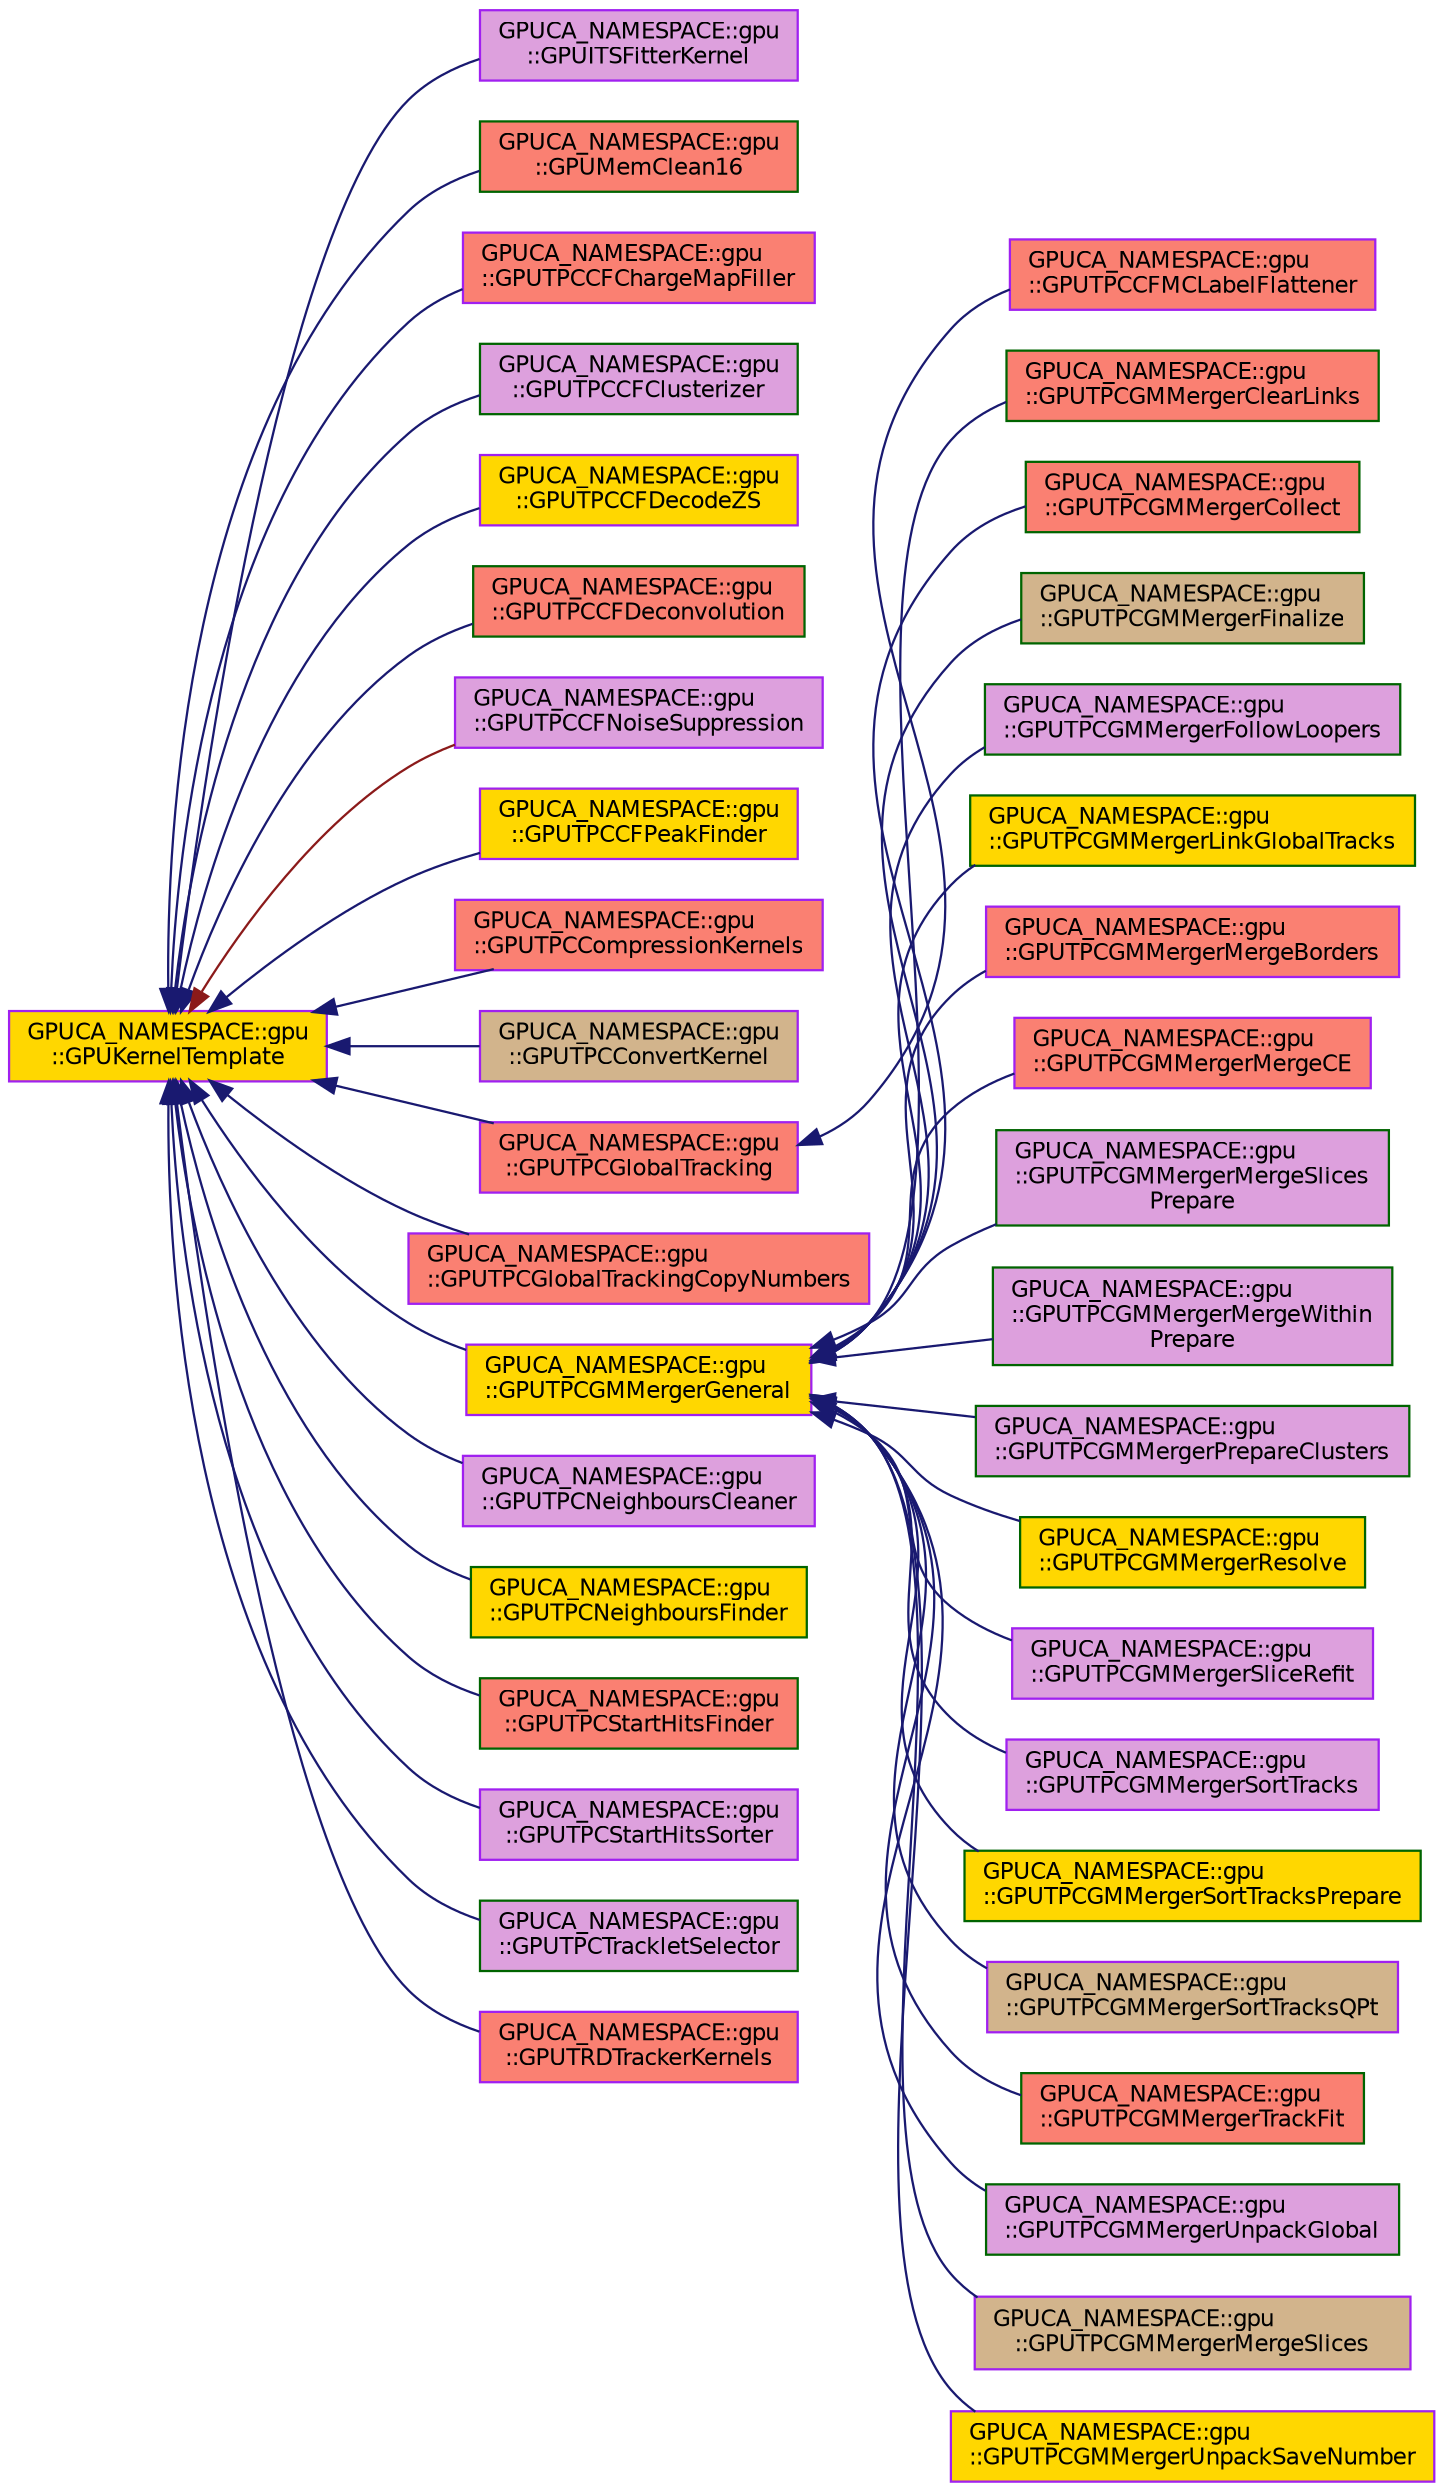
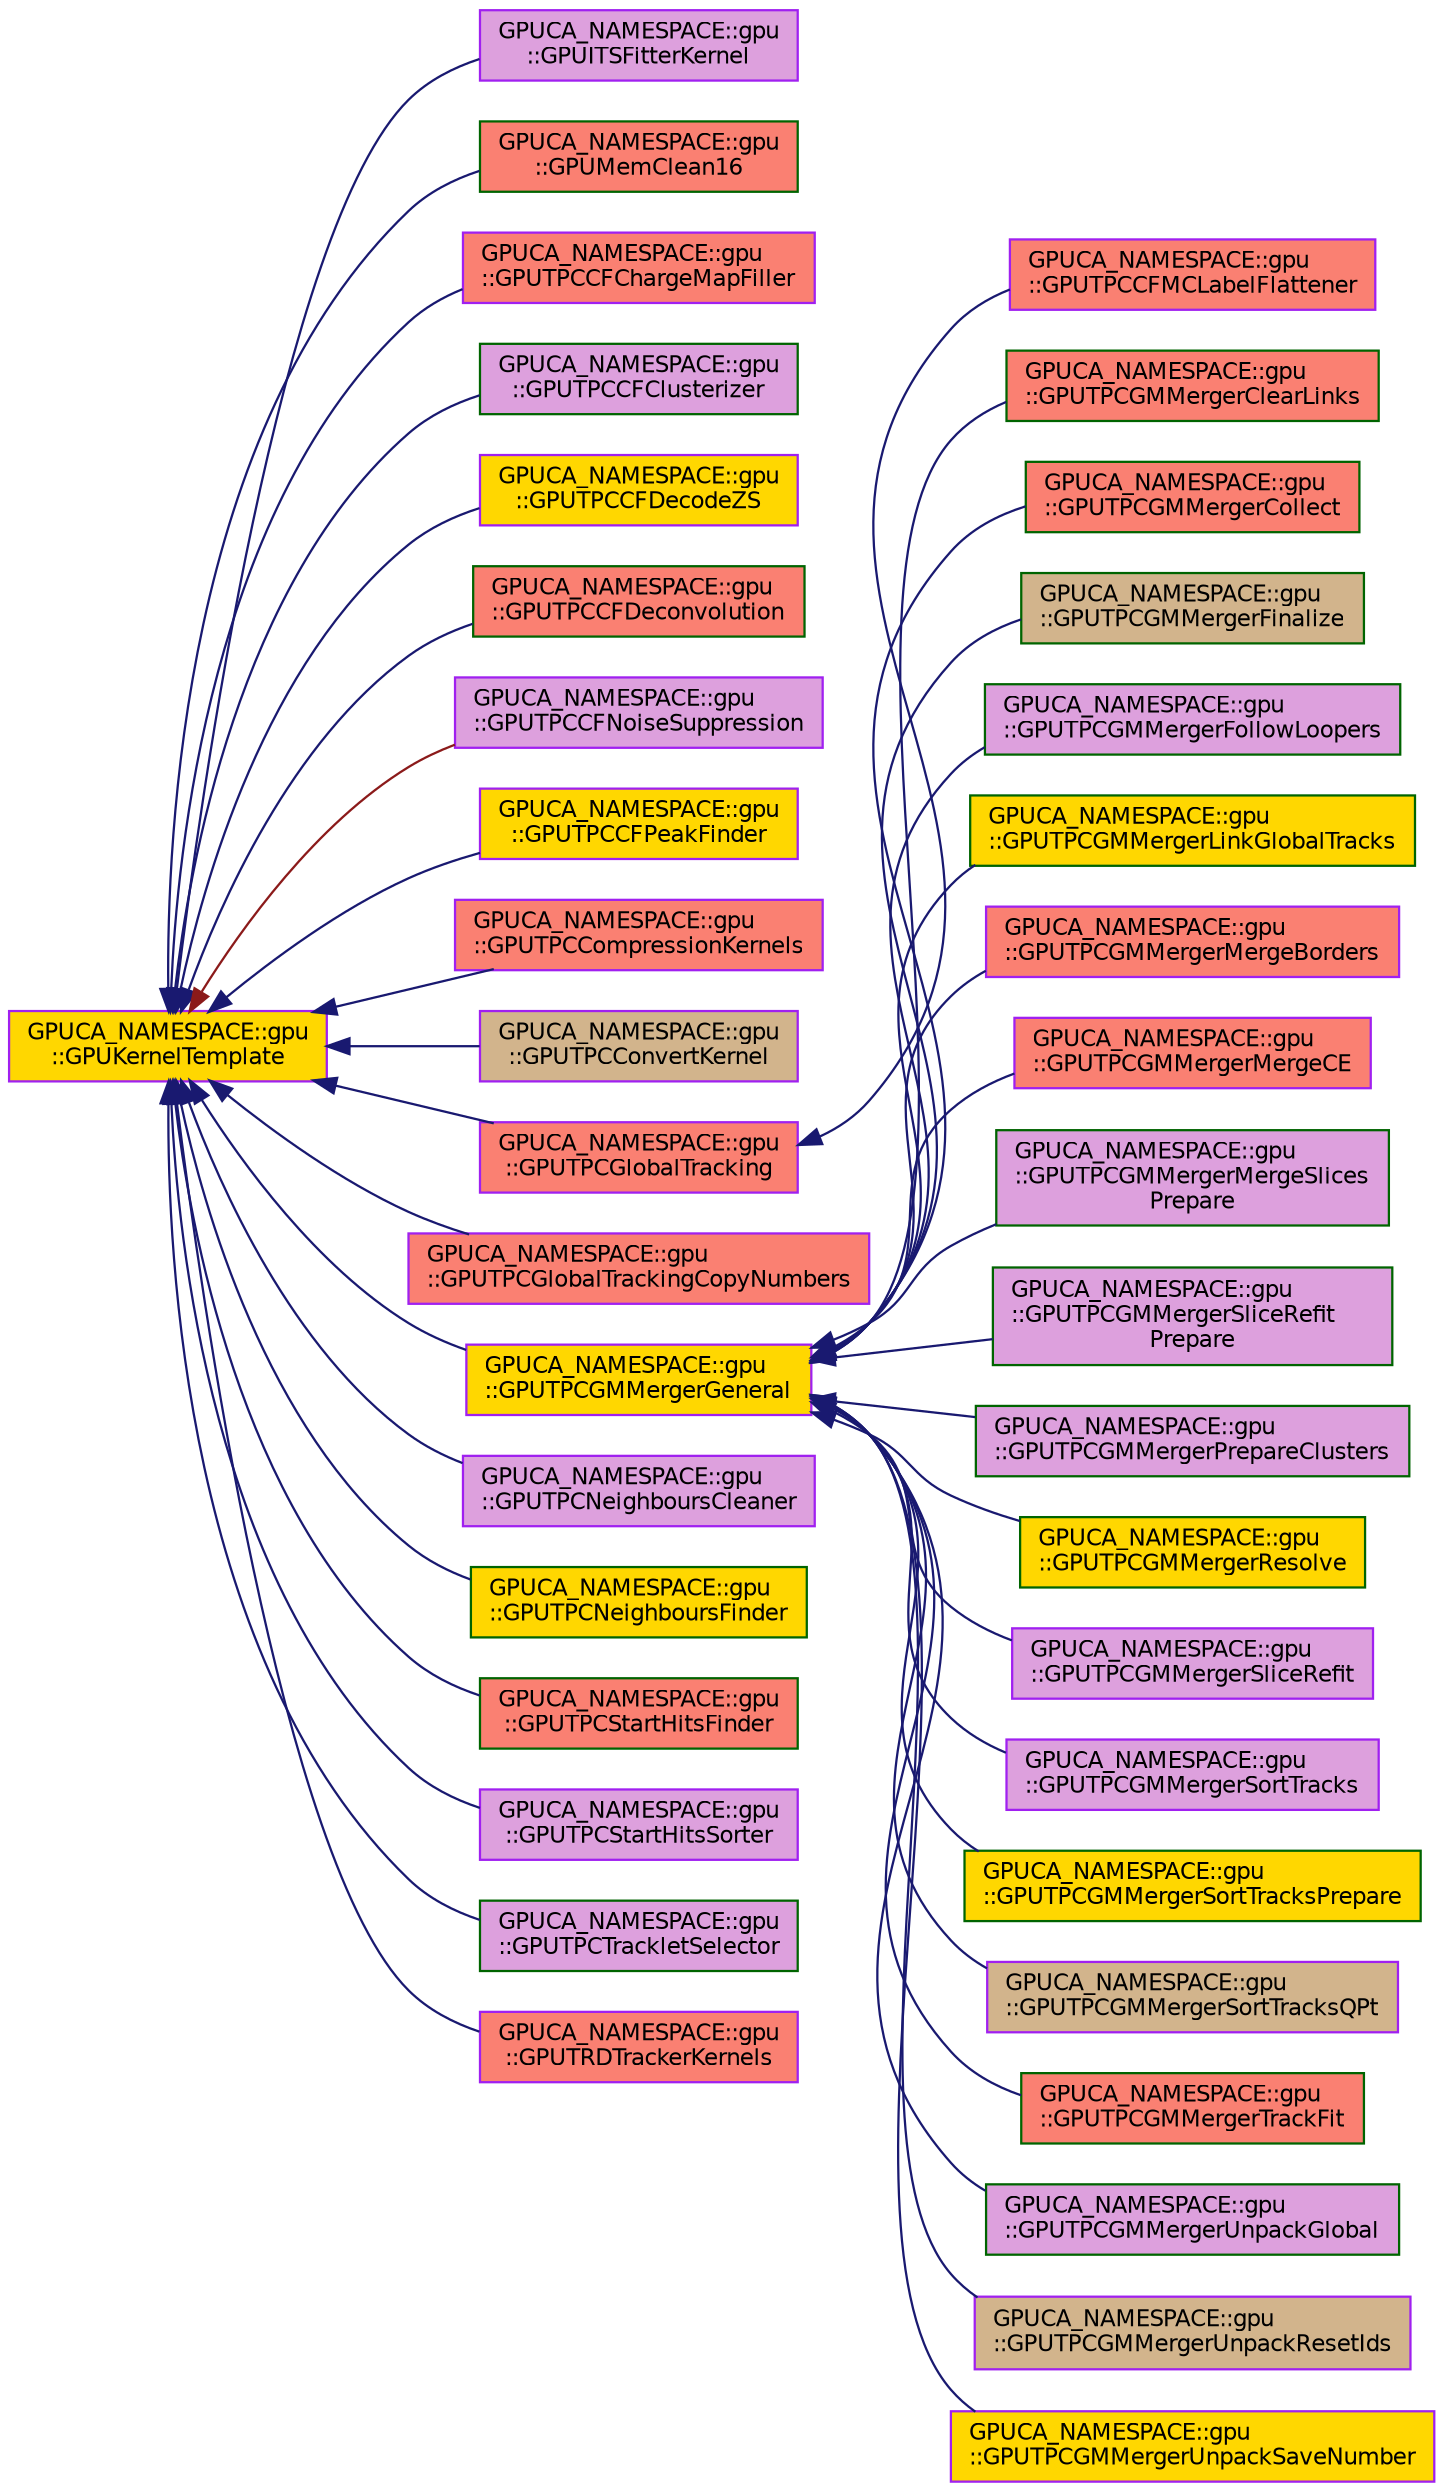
node "GPUCA_NAMESPACE::gpu ::GPUTPCGMMergerMergeWithin Prepare": label "GPUCA_NAMESPACE::gpu ::GPUTPCGMMergerMergeWithin Prepare" -> "GPUCA_NAMESPACE::gpu ::GPUTPCGMMergerSliceRefit Prepare"
node "GPUCA_NAMESPACE::gpu ::GPUTPCGMMergerMergeSlices": label "GPUCA_NAMESPACE::gpu ::GPUTPCGMMergerMergeSlices" -> "GPUCA_NAMESPACE::gpu ::GPUTPCGMMergerUnpackResetIds"
